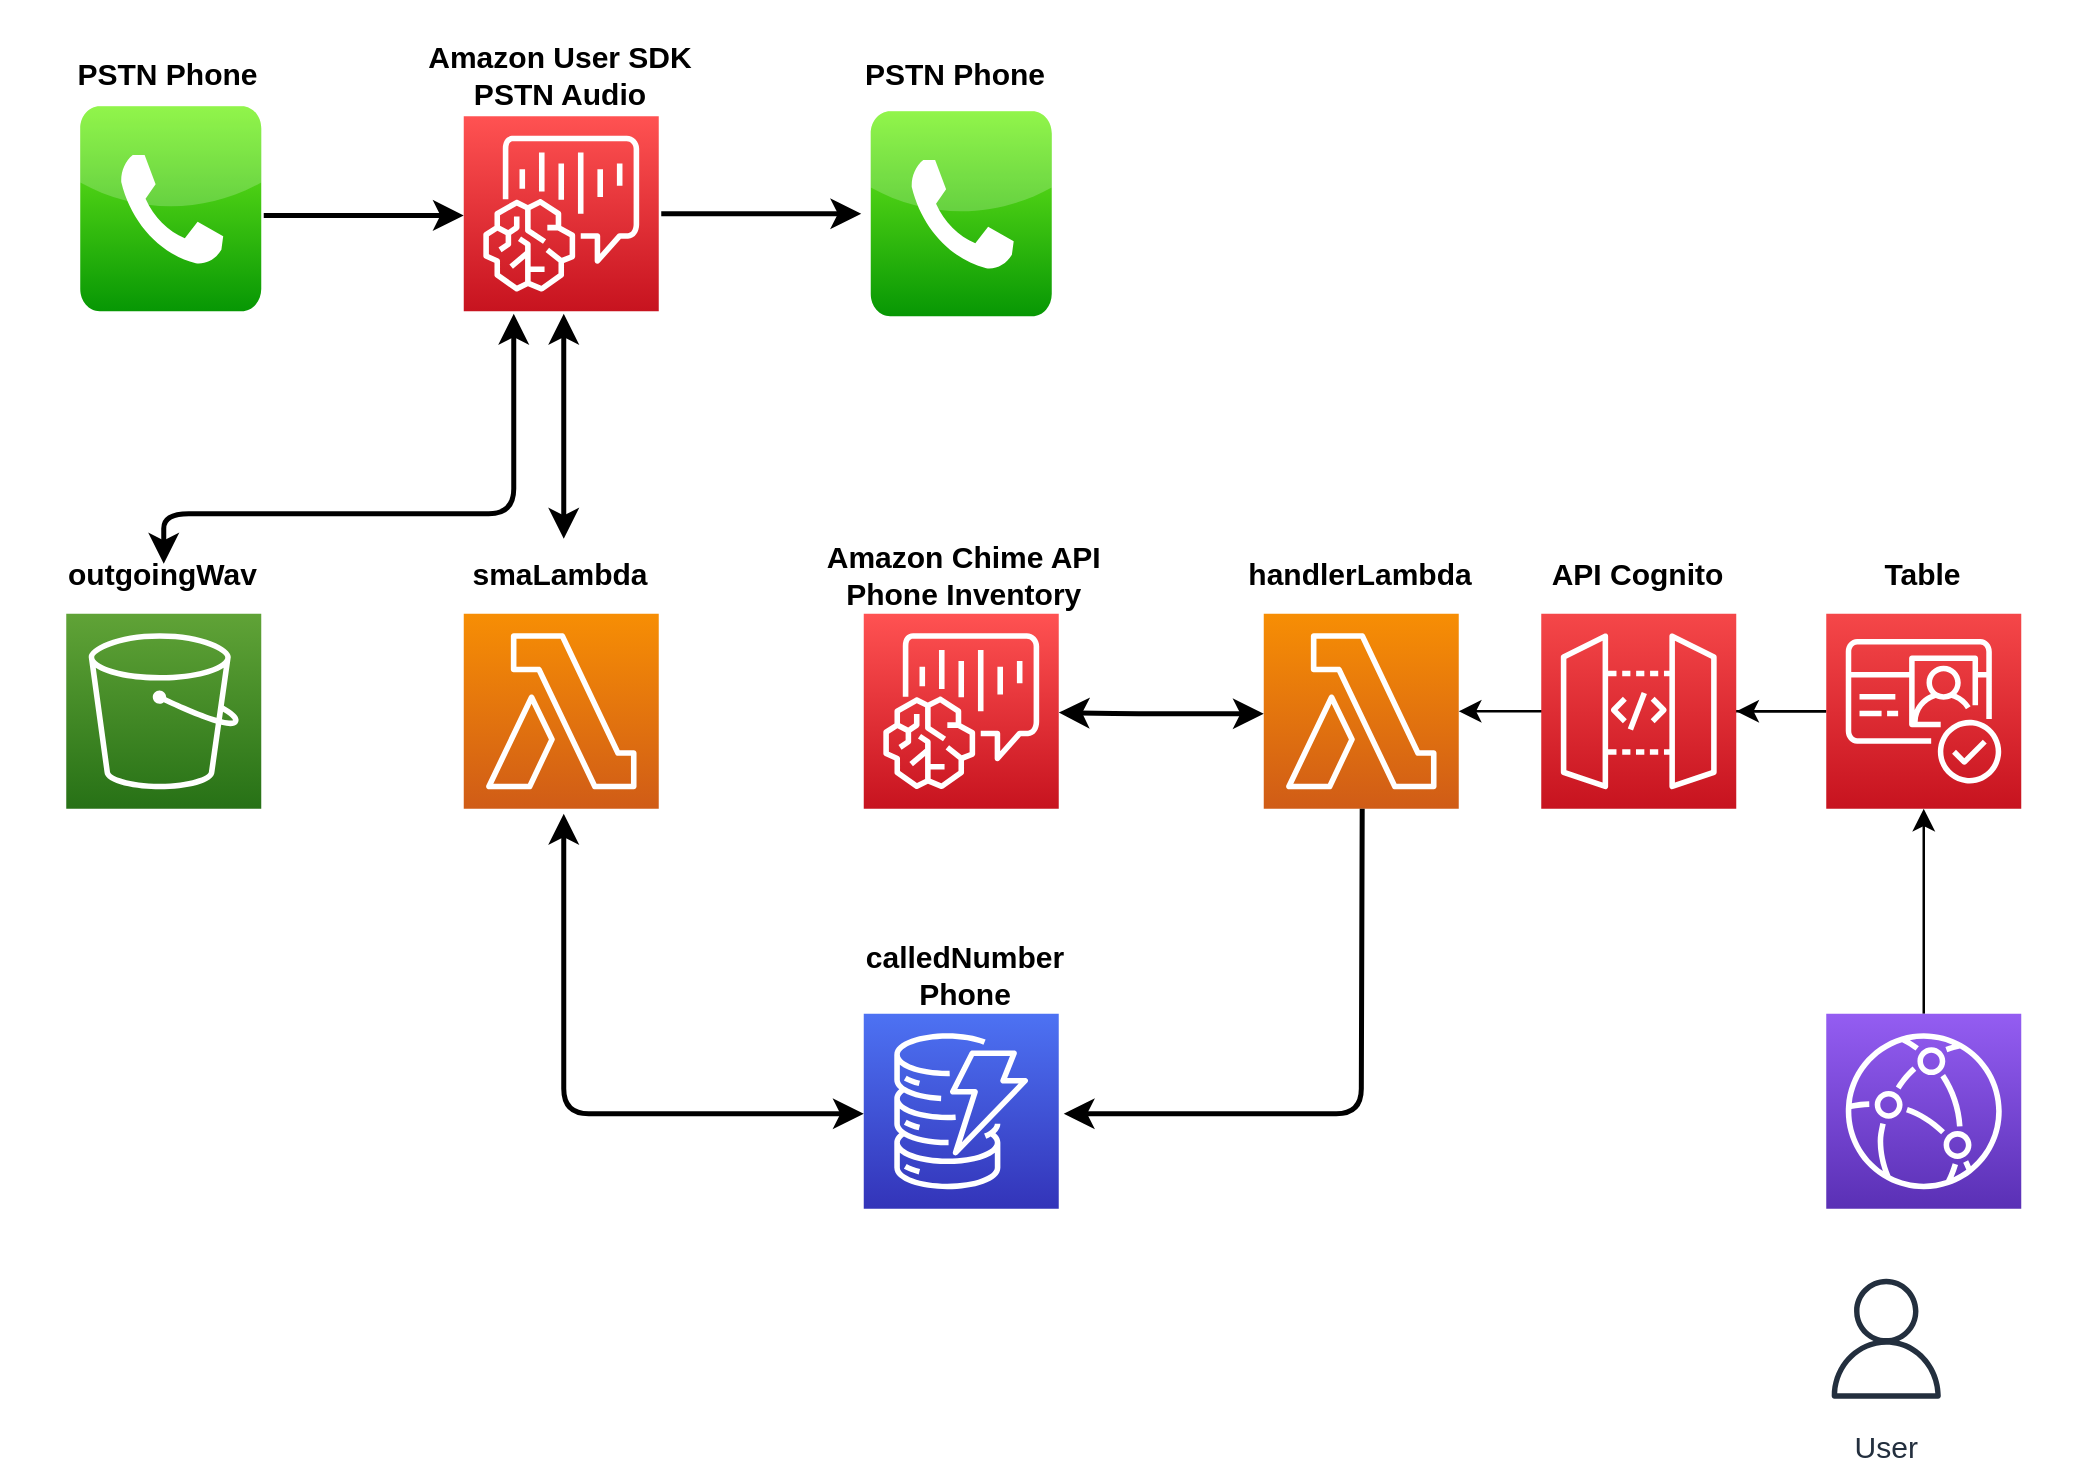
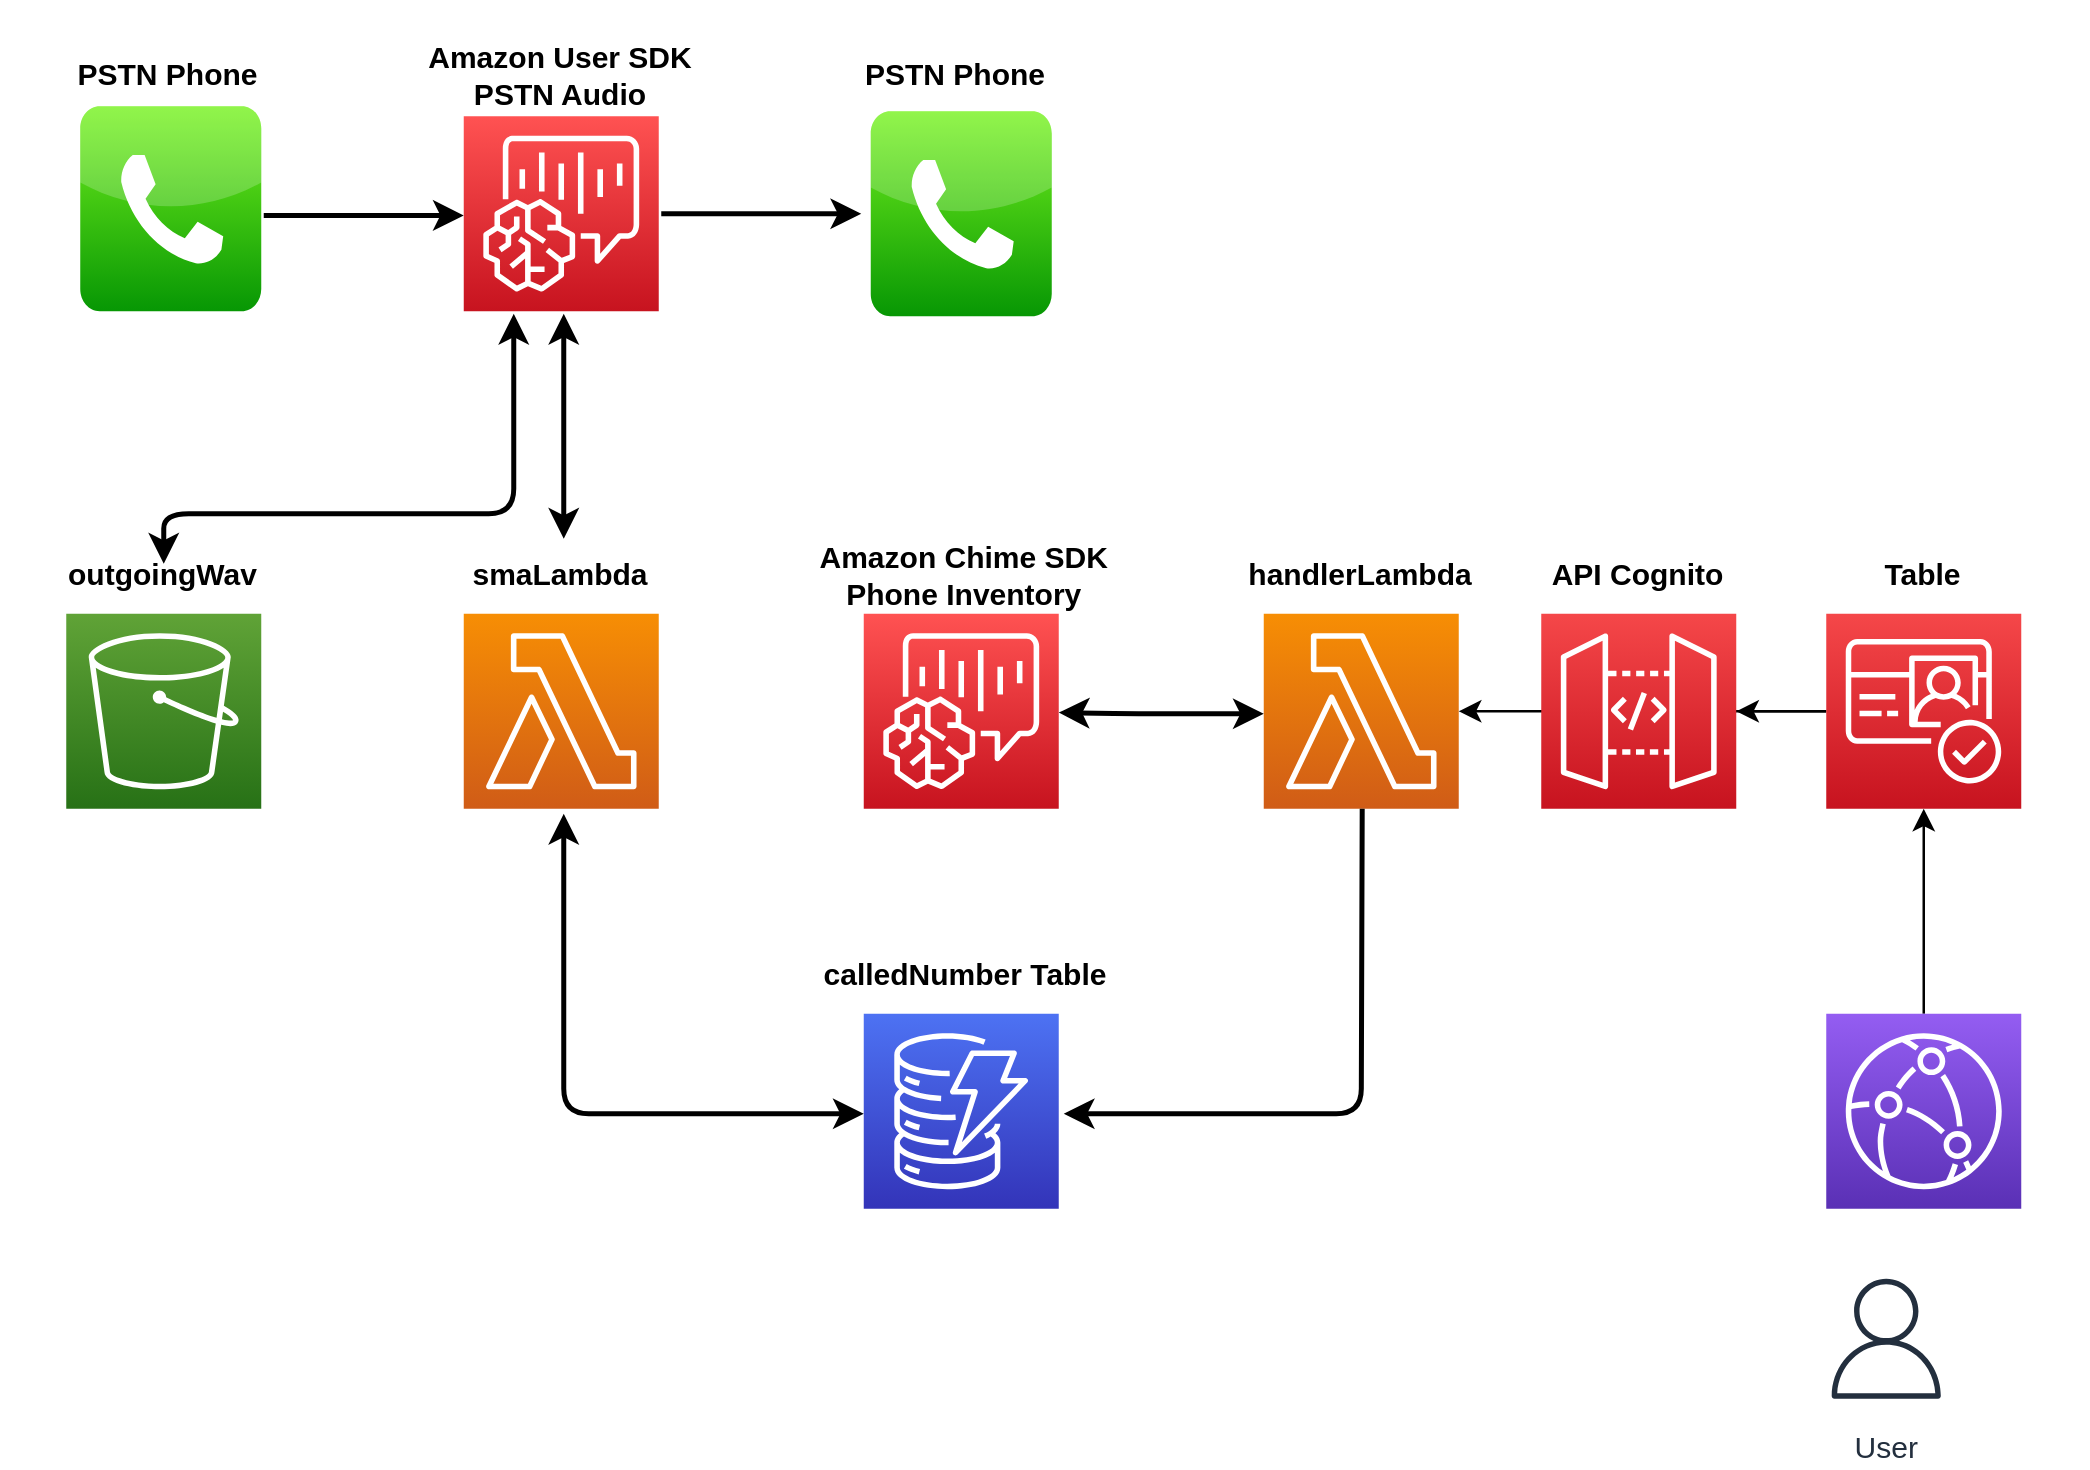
node "Amazon Chime API Phone Inventory": label "Amazon Chime API Phone Inventory" -> "Amazon Chime SDK Phone Inventory"
node "calledNumber Phone": label "calledNumber Phone" -> "calledNumber Table"
